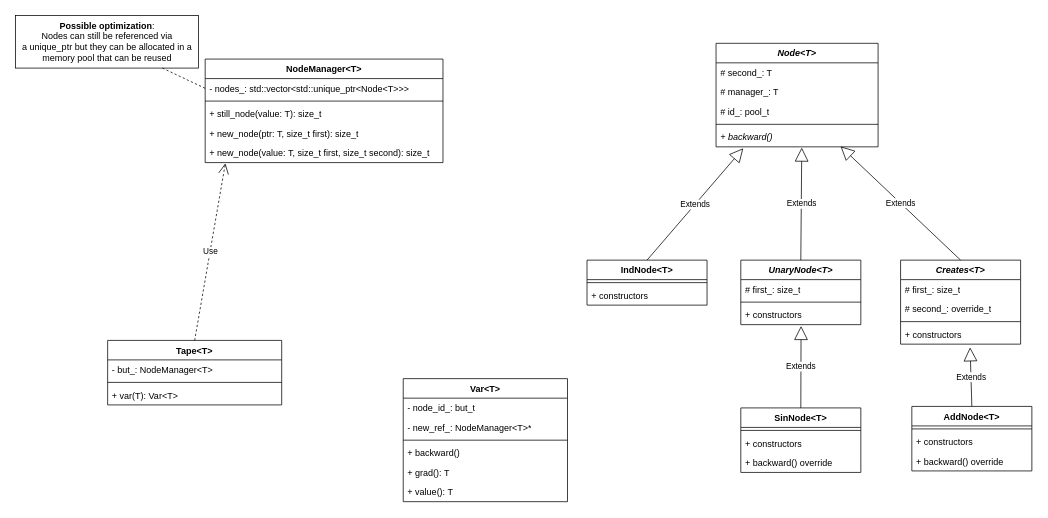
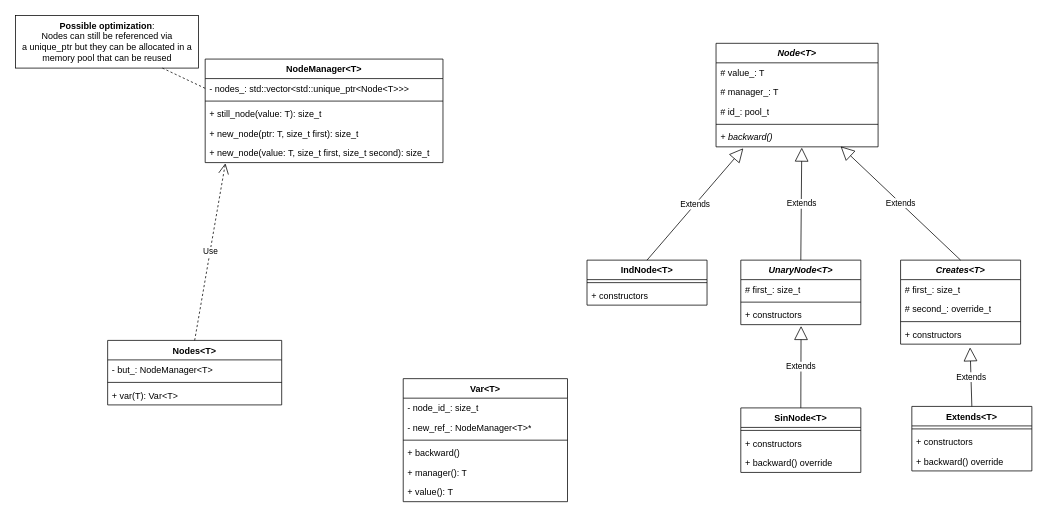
node "# second_: T": label "# second_: T" -> "# value_: T"
node "Tape<T>": label "Tape<T>" -> "Nodes<T>"
node "- node_id_: but_t": label "- node_id_: but_t" -> "- node_id_: size_t"
node "AddNode<T>": label "AddNode<T>" -> "Extends<T>"
node "+ grad(): T": label "+ grad(): T" -> "+ manager(): T"
